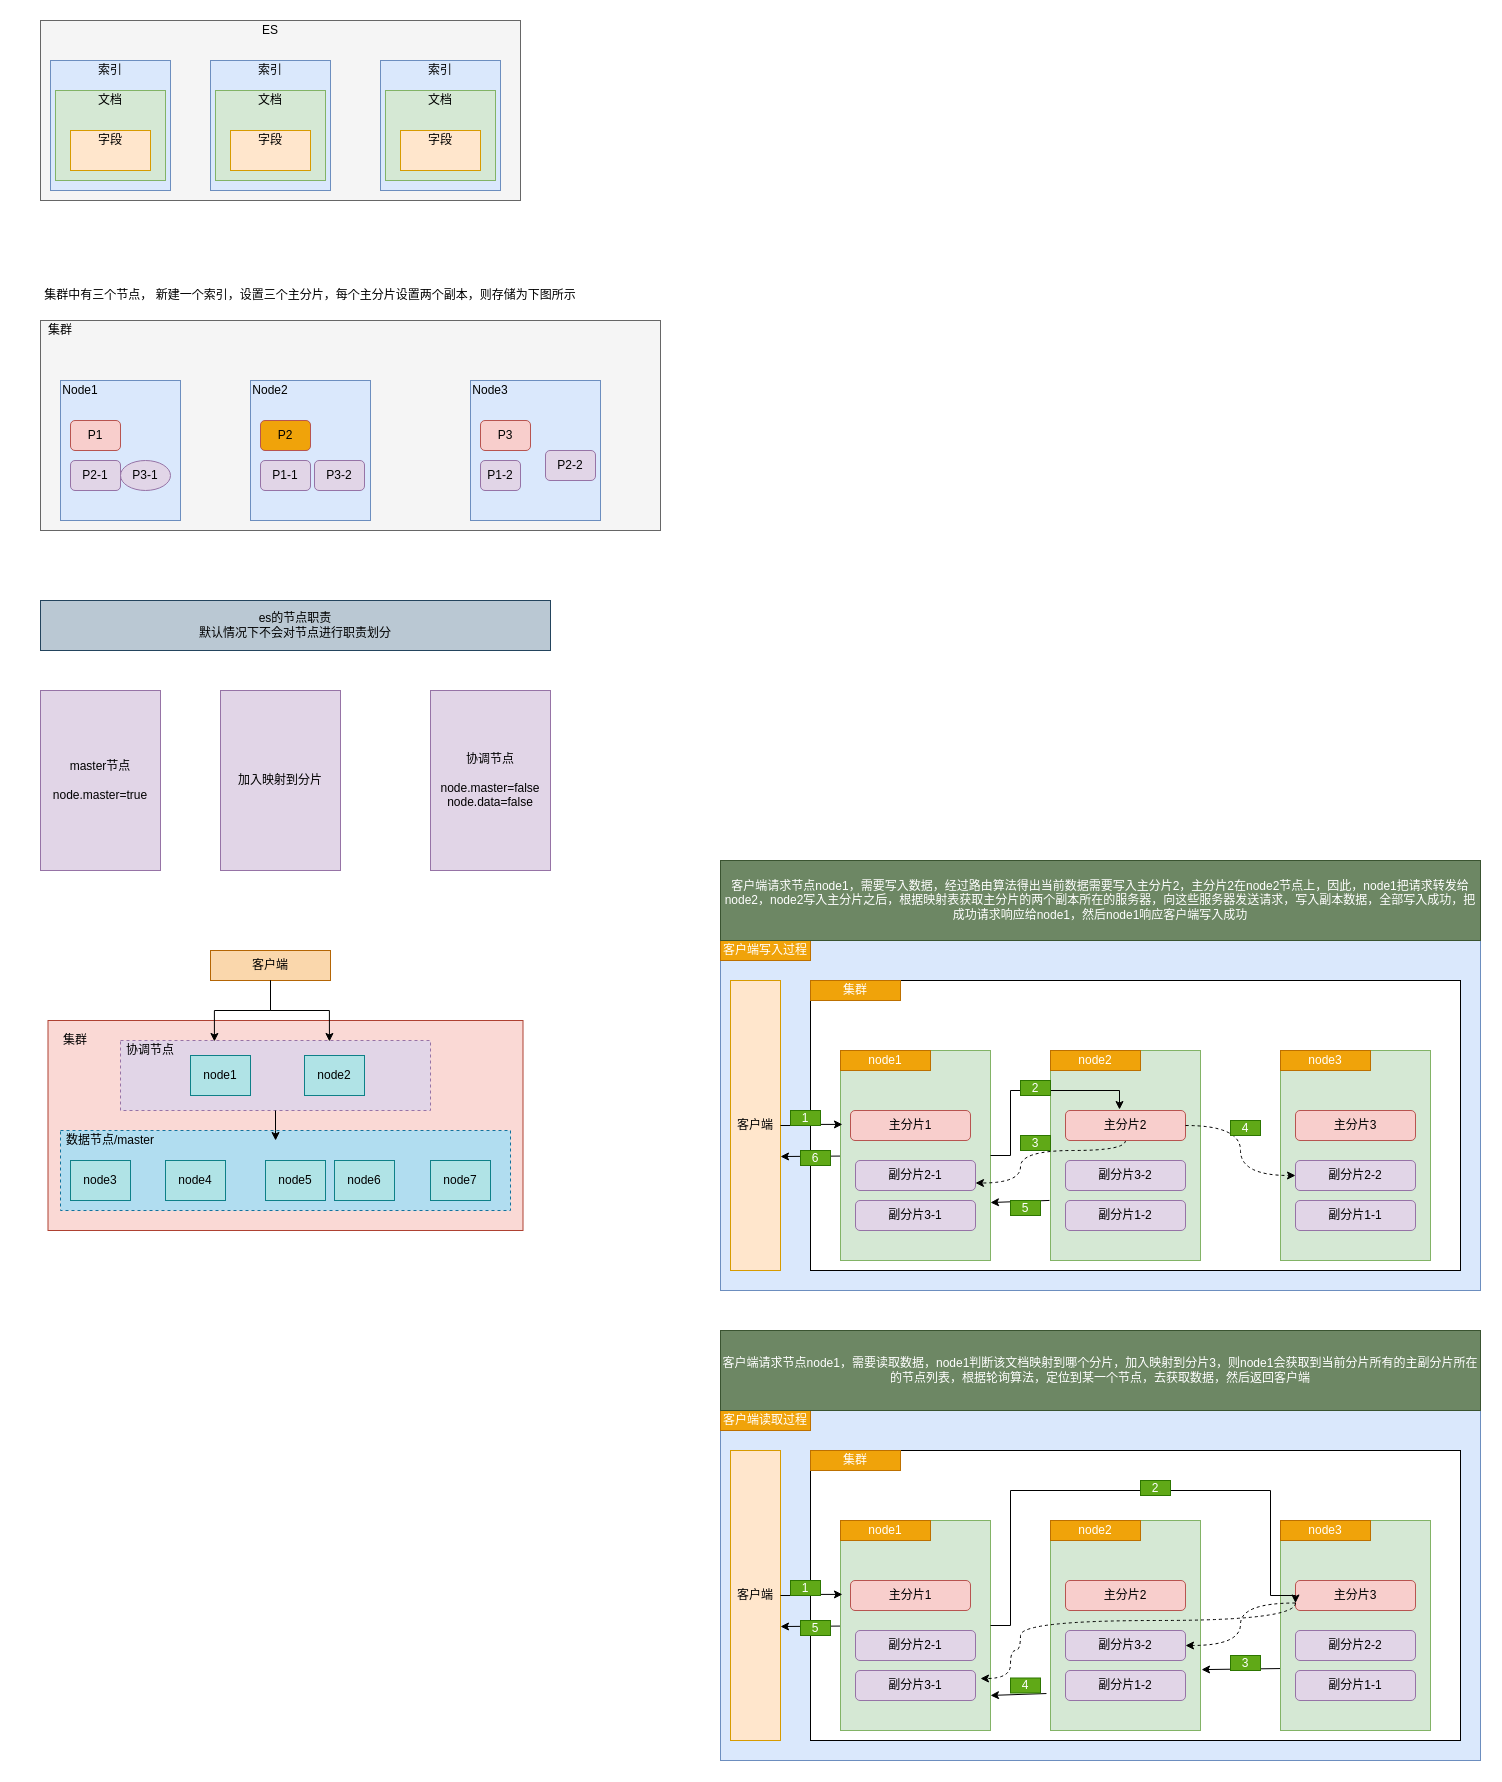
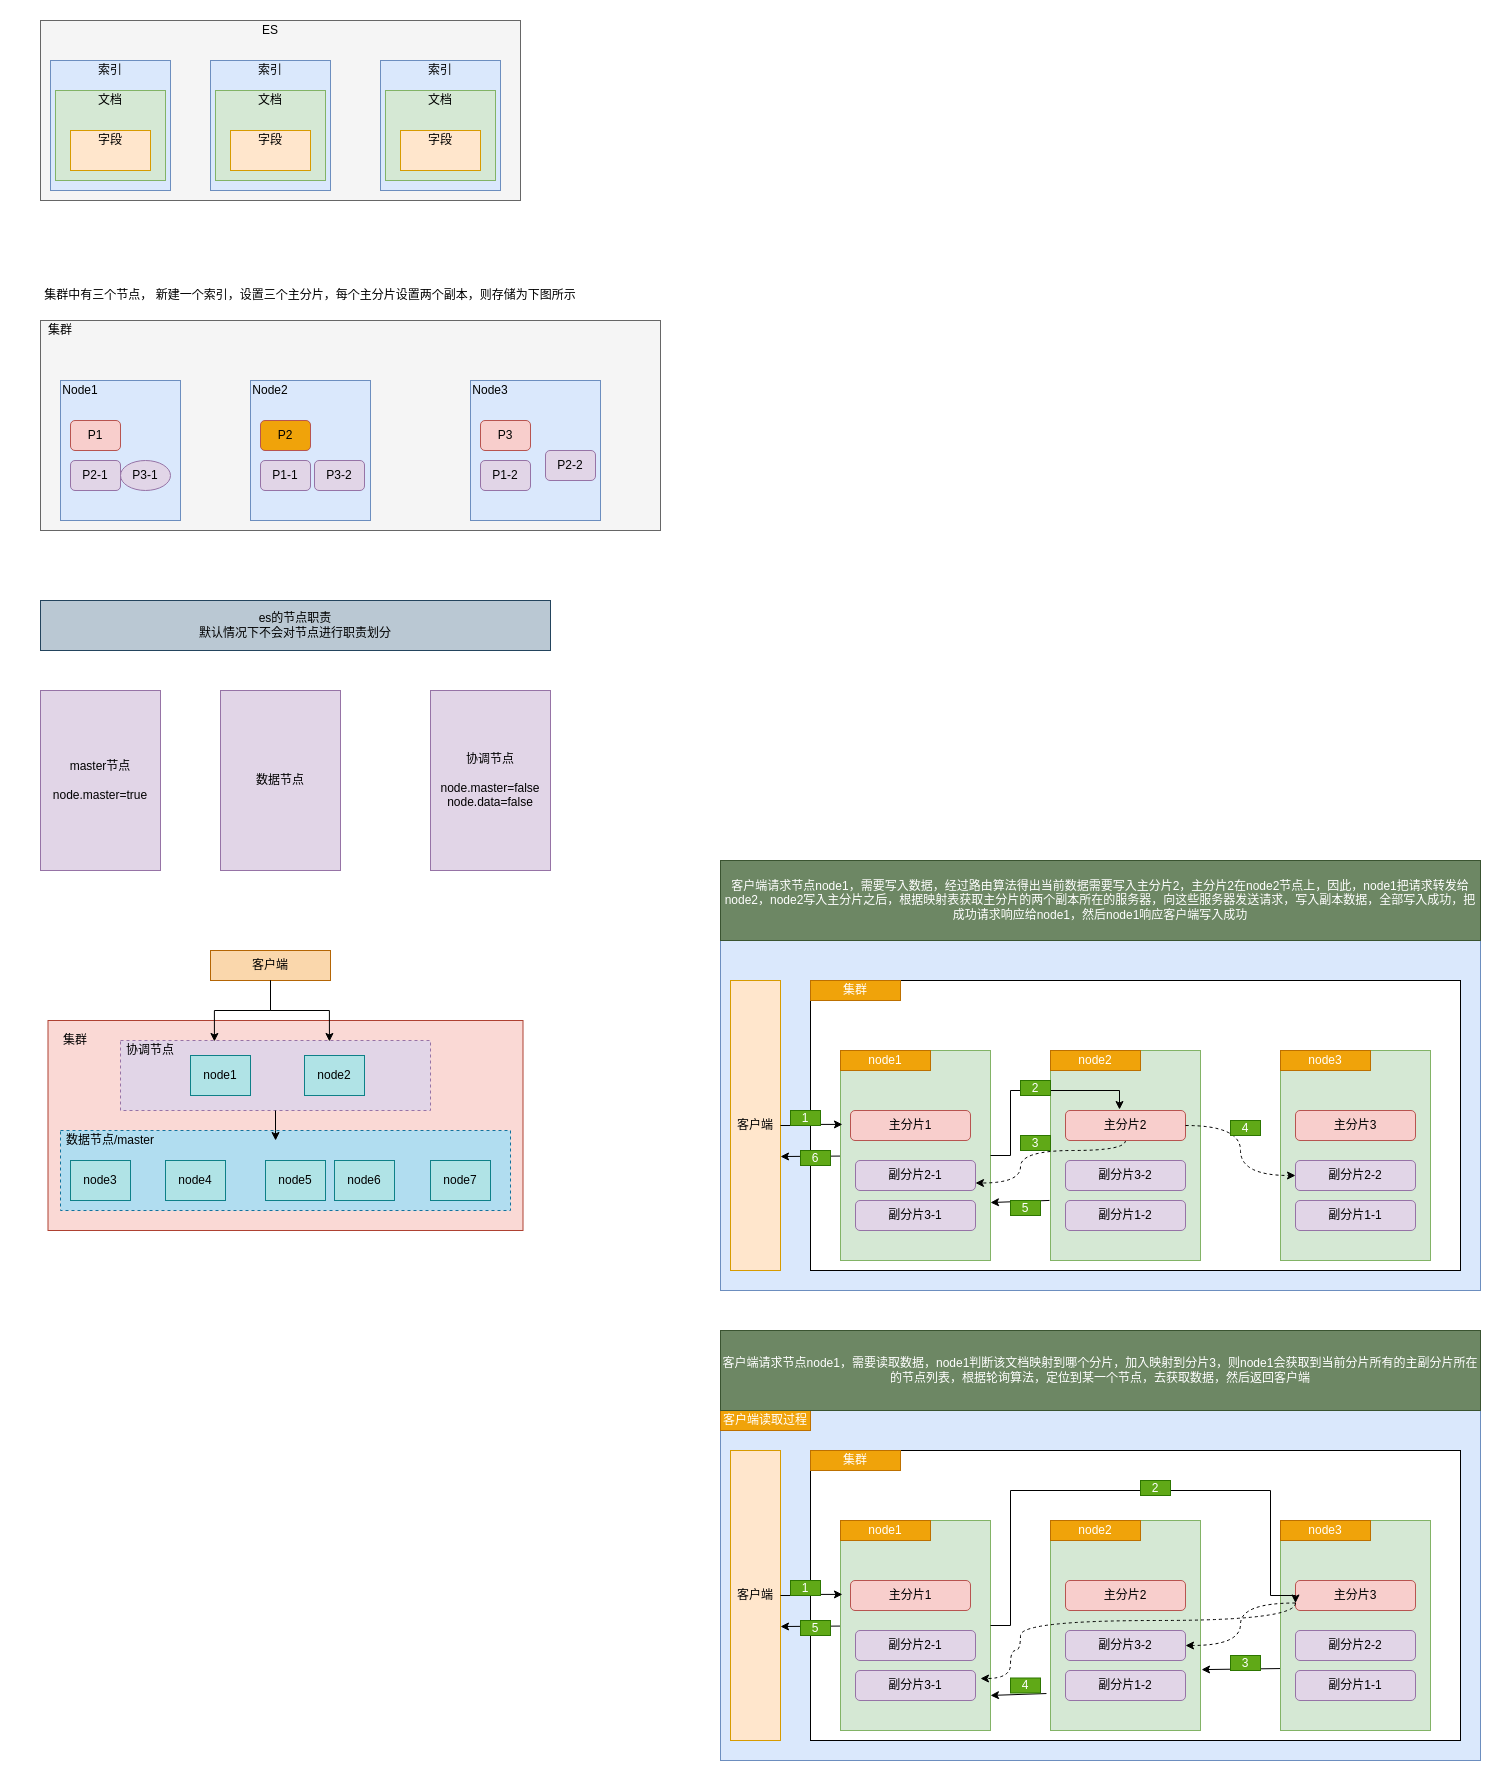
node "P1-2": size 40x30 -> 50x30
node "加入映射到分片": label "加入映射到分片" -> "数据节点"
node "客户端写入过程": removed
